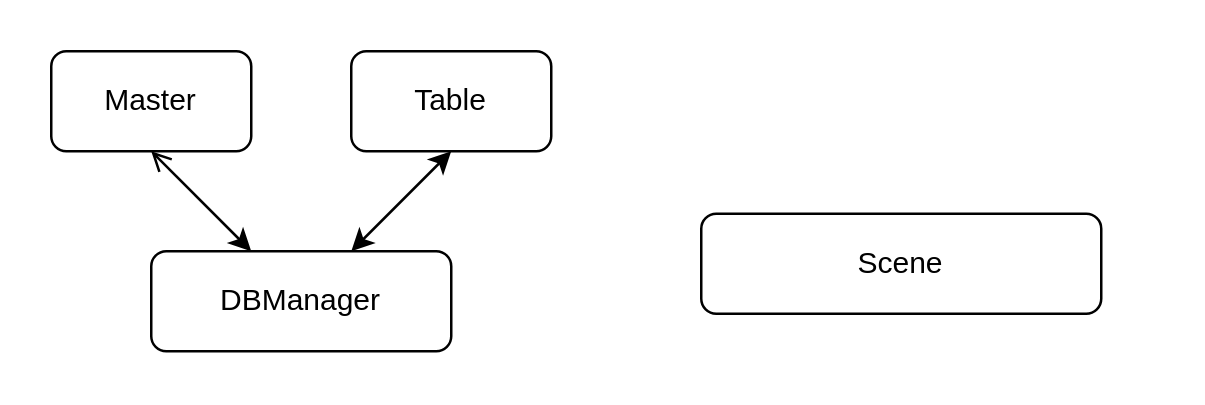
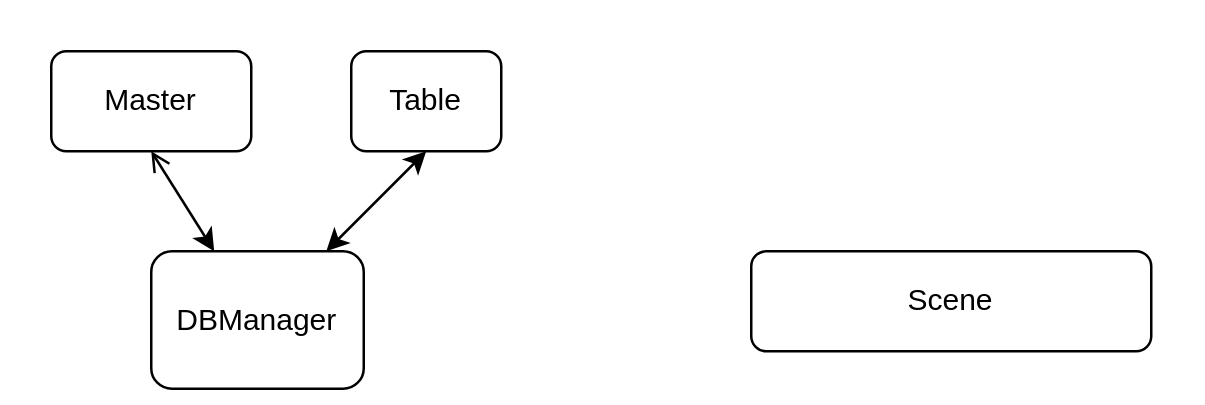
node "Table": size 200x100 -> 150x100
node "Scene": moved (901, 264) -> (951, 301)
node "DBManager": size 300x100 -> 213x138
